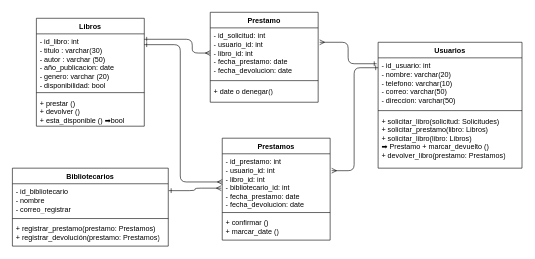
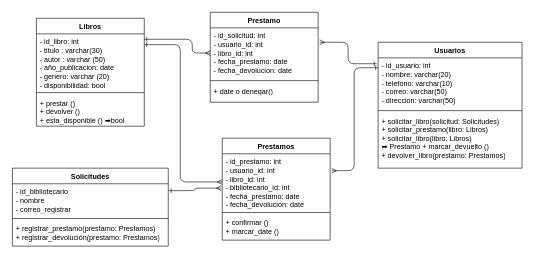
node "Bibliotecarios": label "Bibliotecarios" -> "Solicitudes"
